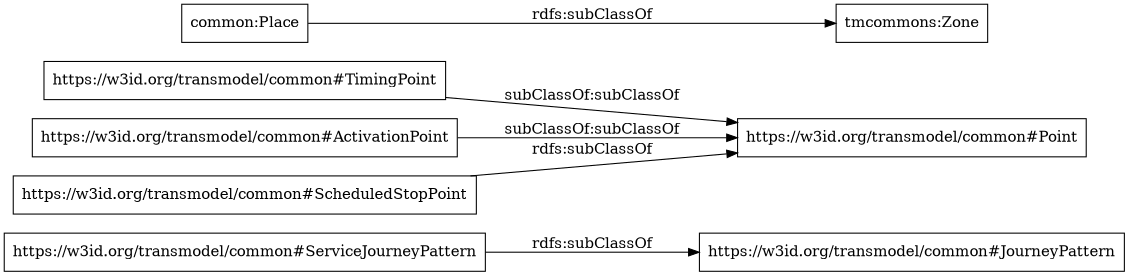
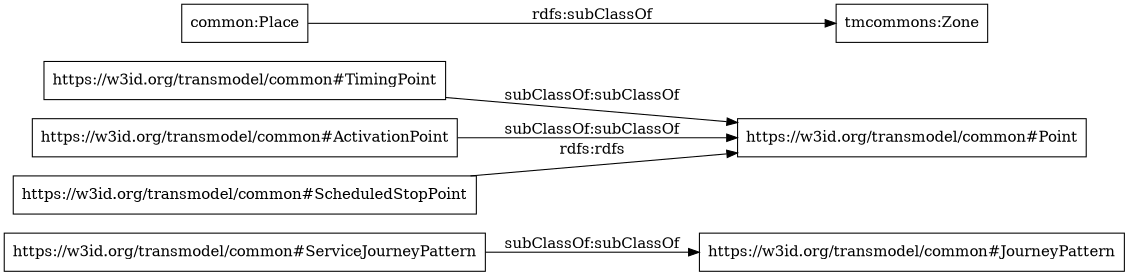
edge "https://w3id.org/transmodel/common#ScheduledStopPoint" -> "https://w3id.org/transmodel/common#Point": label "rdfs:subClassOf" -> "rdfs:rdfs"
edge "https://w3id.org/transmodel/common#ServiceJourneyPattern" -> "https://w3id.org/transmodel/common#JourneyPattern": label "rdfs:subClassOf" -> "subClassOf:subClassOf"
